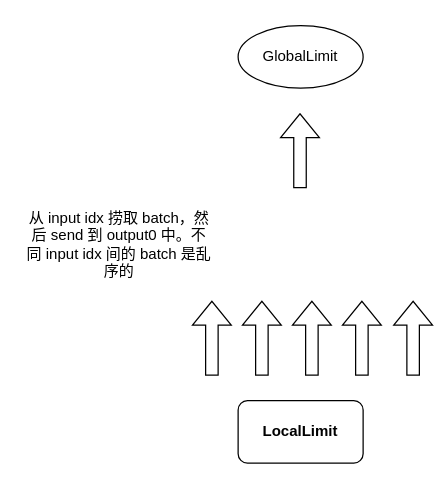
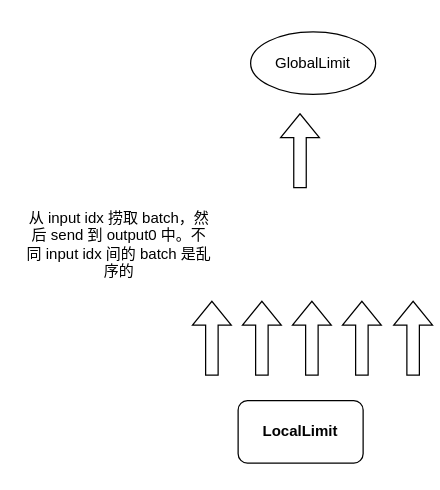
node "GlobalLimit": moved (301, 57) -> (313, 63)
